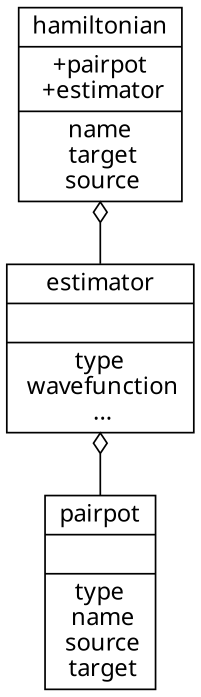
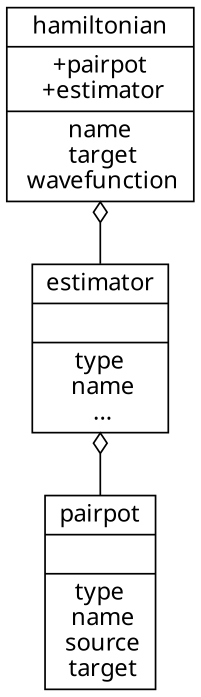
node "hamiltonian": text "source" -> "wavefunction"
node "estimator": text "wavefunction" -> "name"
